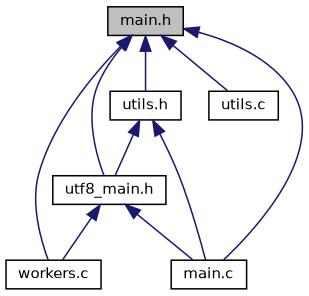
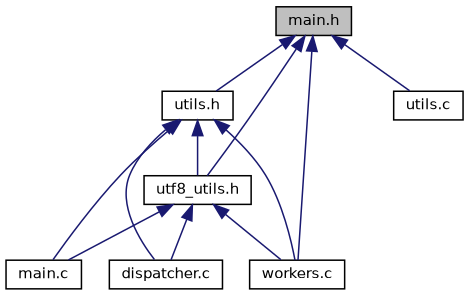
edge "main.c" -> "main.h": removed
edge "workers.c" -> "utils.h": added
node "utf8_main.h": label "utf8_main.h" -> "utf8_utils.h"
node "dispatcher.c": added
